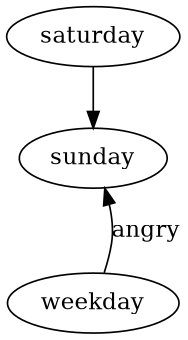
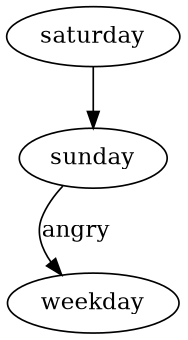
edge "weekday" -> "sunday": reversed
